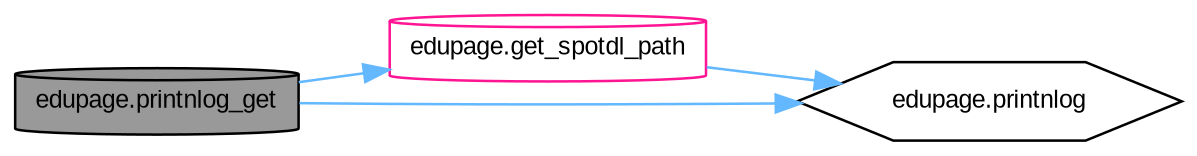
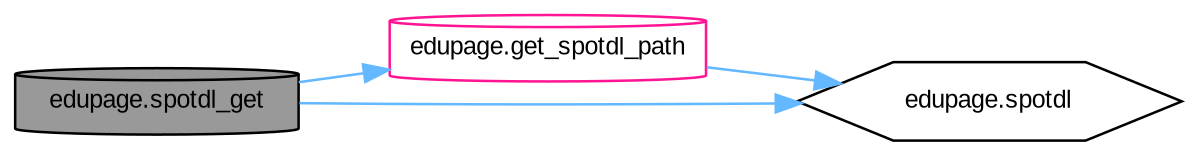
node "edupage.printnlog_get": label "edupage.printnlog_get" -> "edupage.spotdl_get"
node "edupage.printnlog": label "edupage.printnlog" -> "edupage.spotdl"
